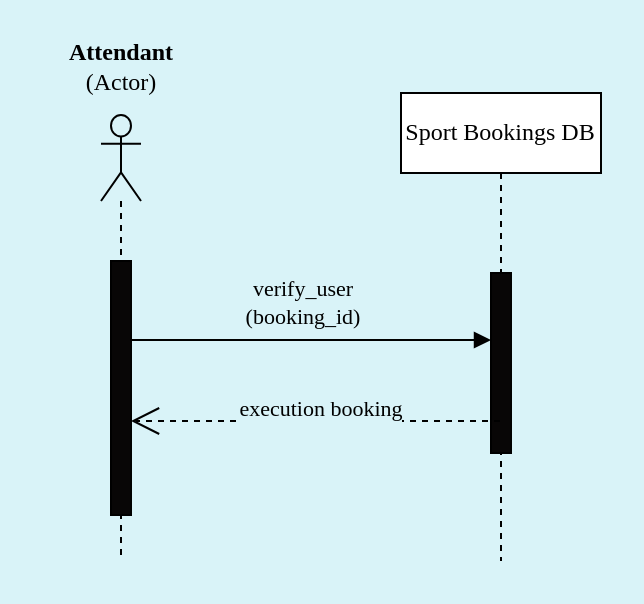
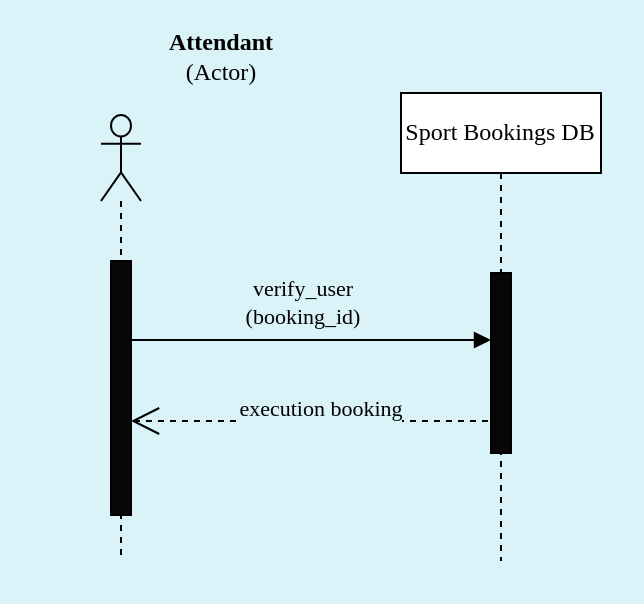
node "Attendant (Actor)": moved (121, 67) -> (221, 57)
